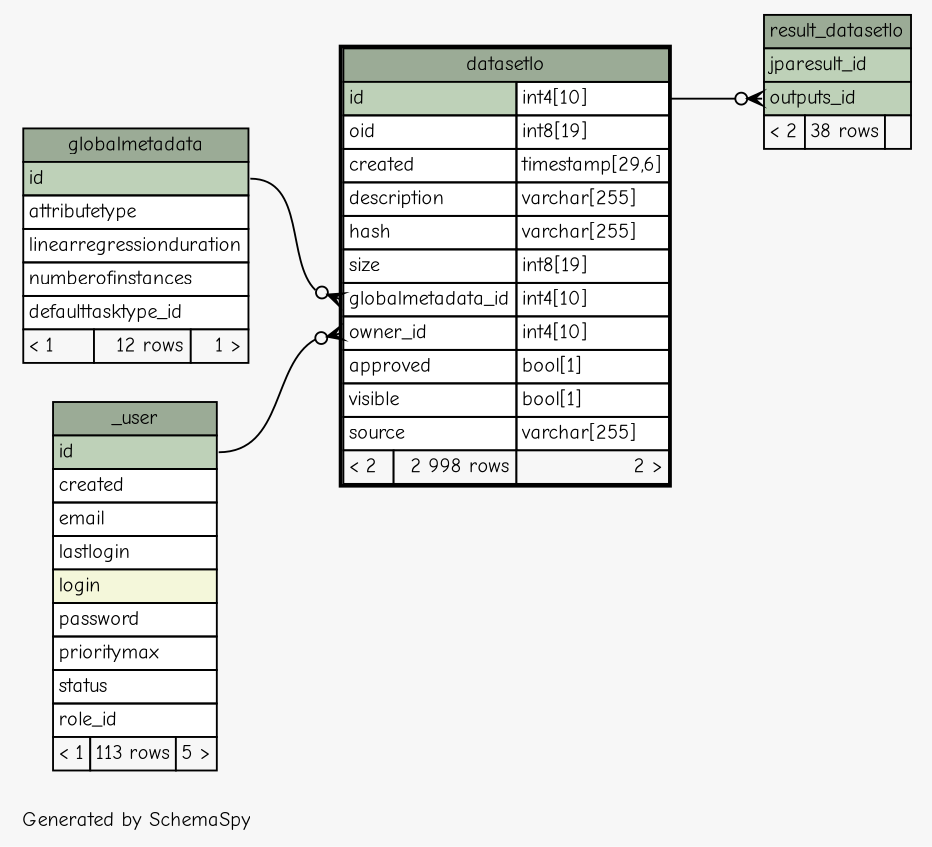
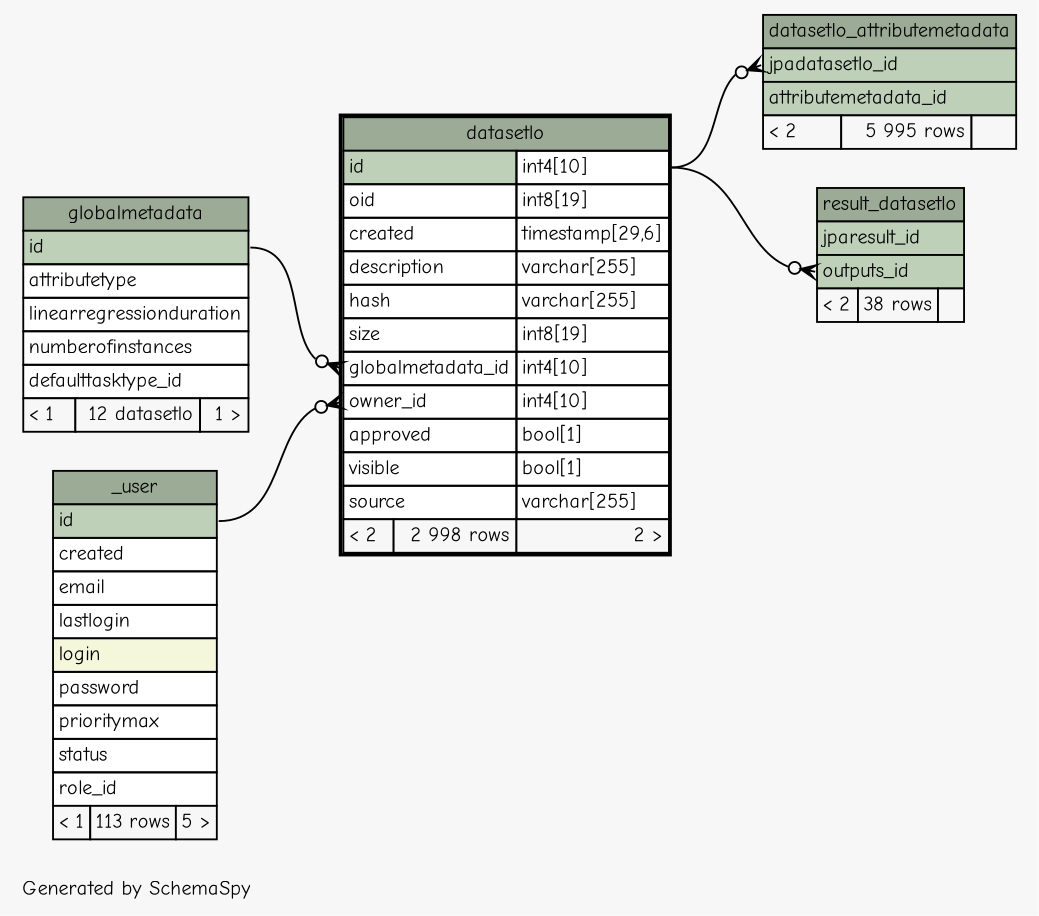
node "datasetlo_attributemetadata": added
node "globalmetadata": text "12 rows" -> "12 datasetlo"
